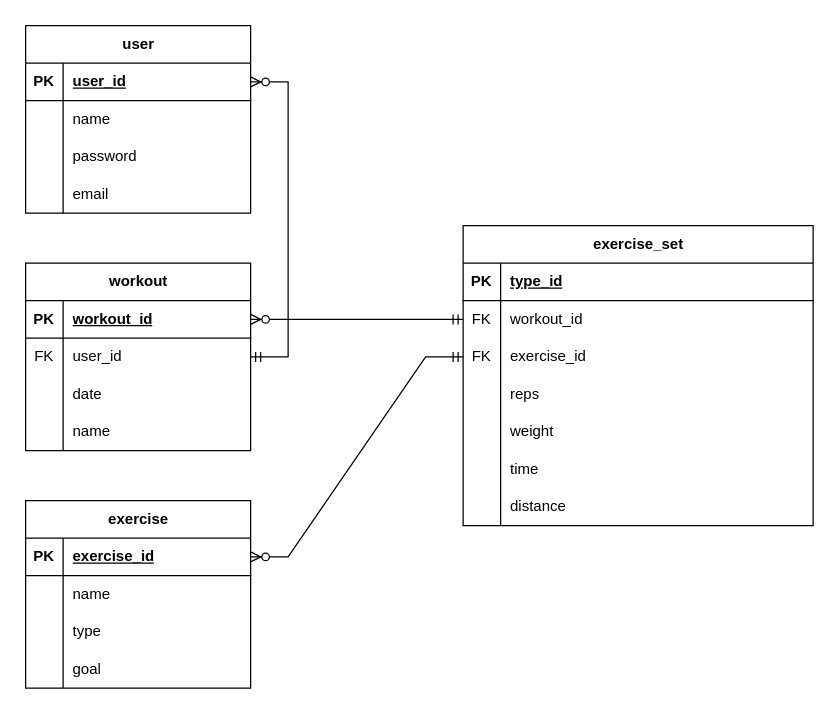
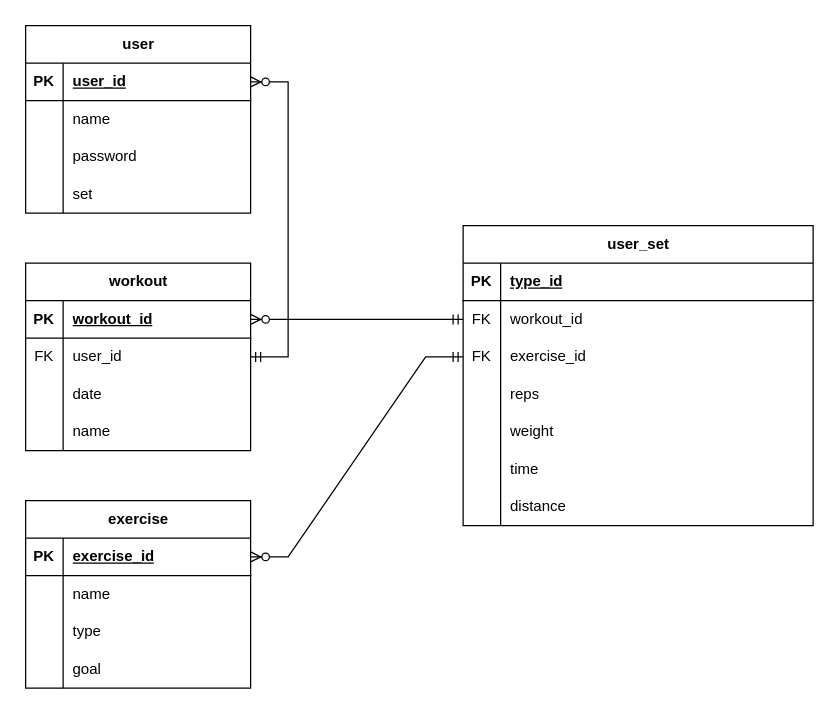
node "email": label "email" -> "set"
node "exercise_set": label "exercise_set" -> "user_set"
